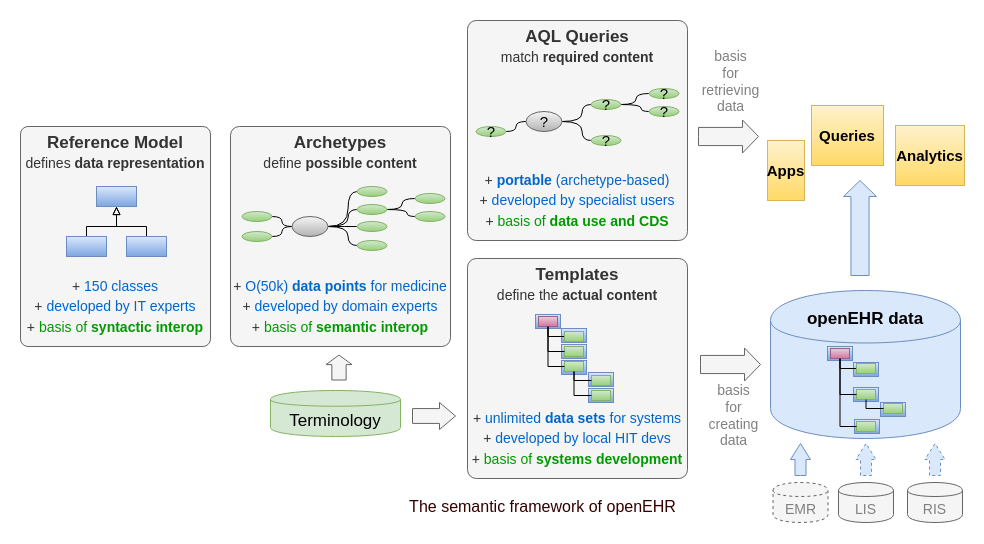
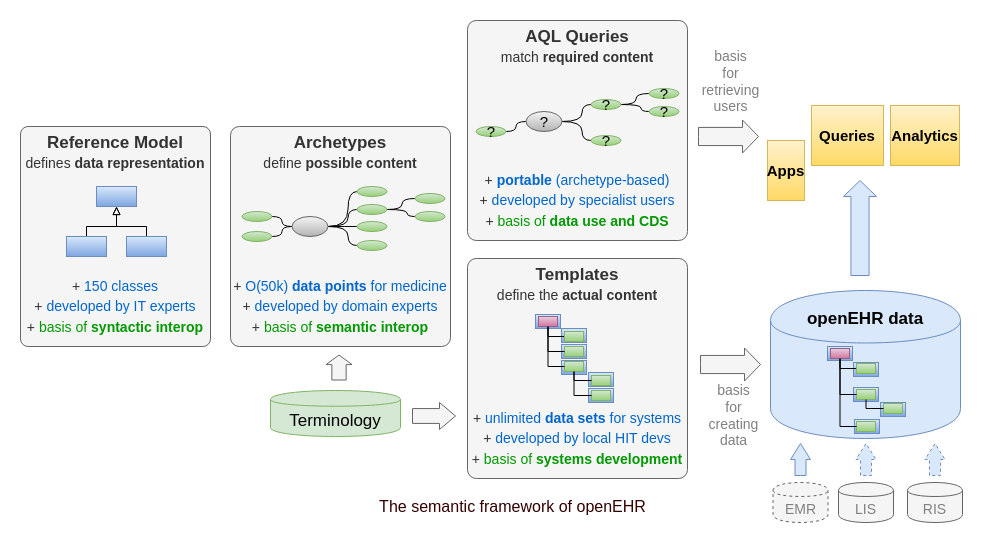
node "basis forretrievingdata": label "basis forretrievingdata" -> "basis forretrievingusers"
node "Analytics": moved (930, 156) -> (925, 136)
node "The semantic framework of openEHR": moved (542, 507) -> (512, 507)
